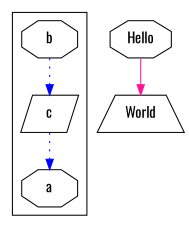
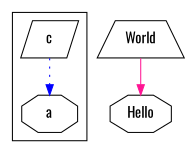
node "b": removed
edge "Hello" -> "World": reversed
